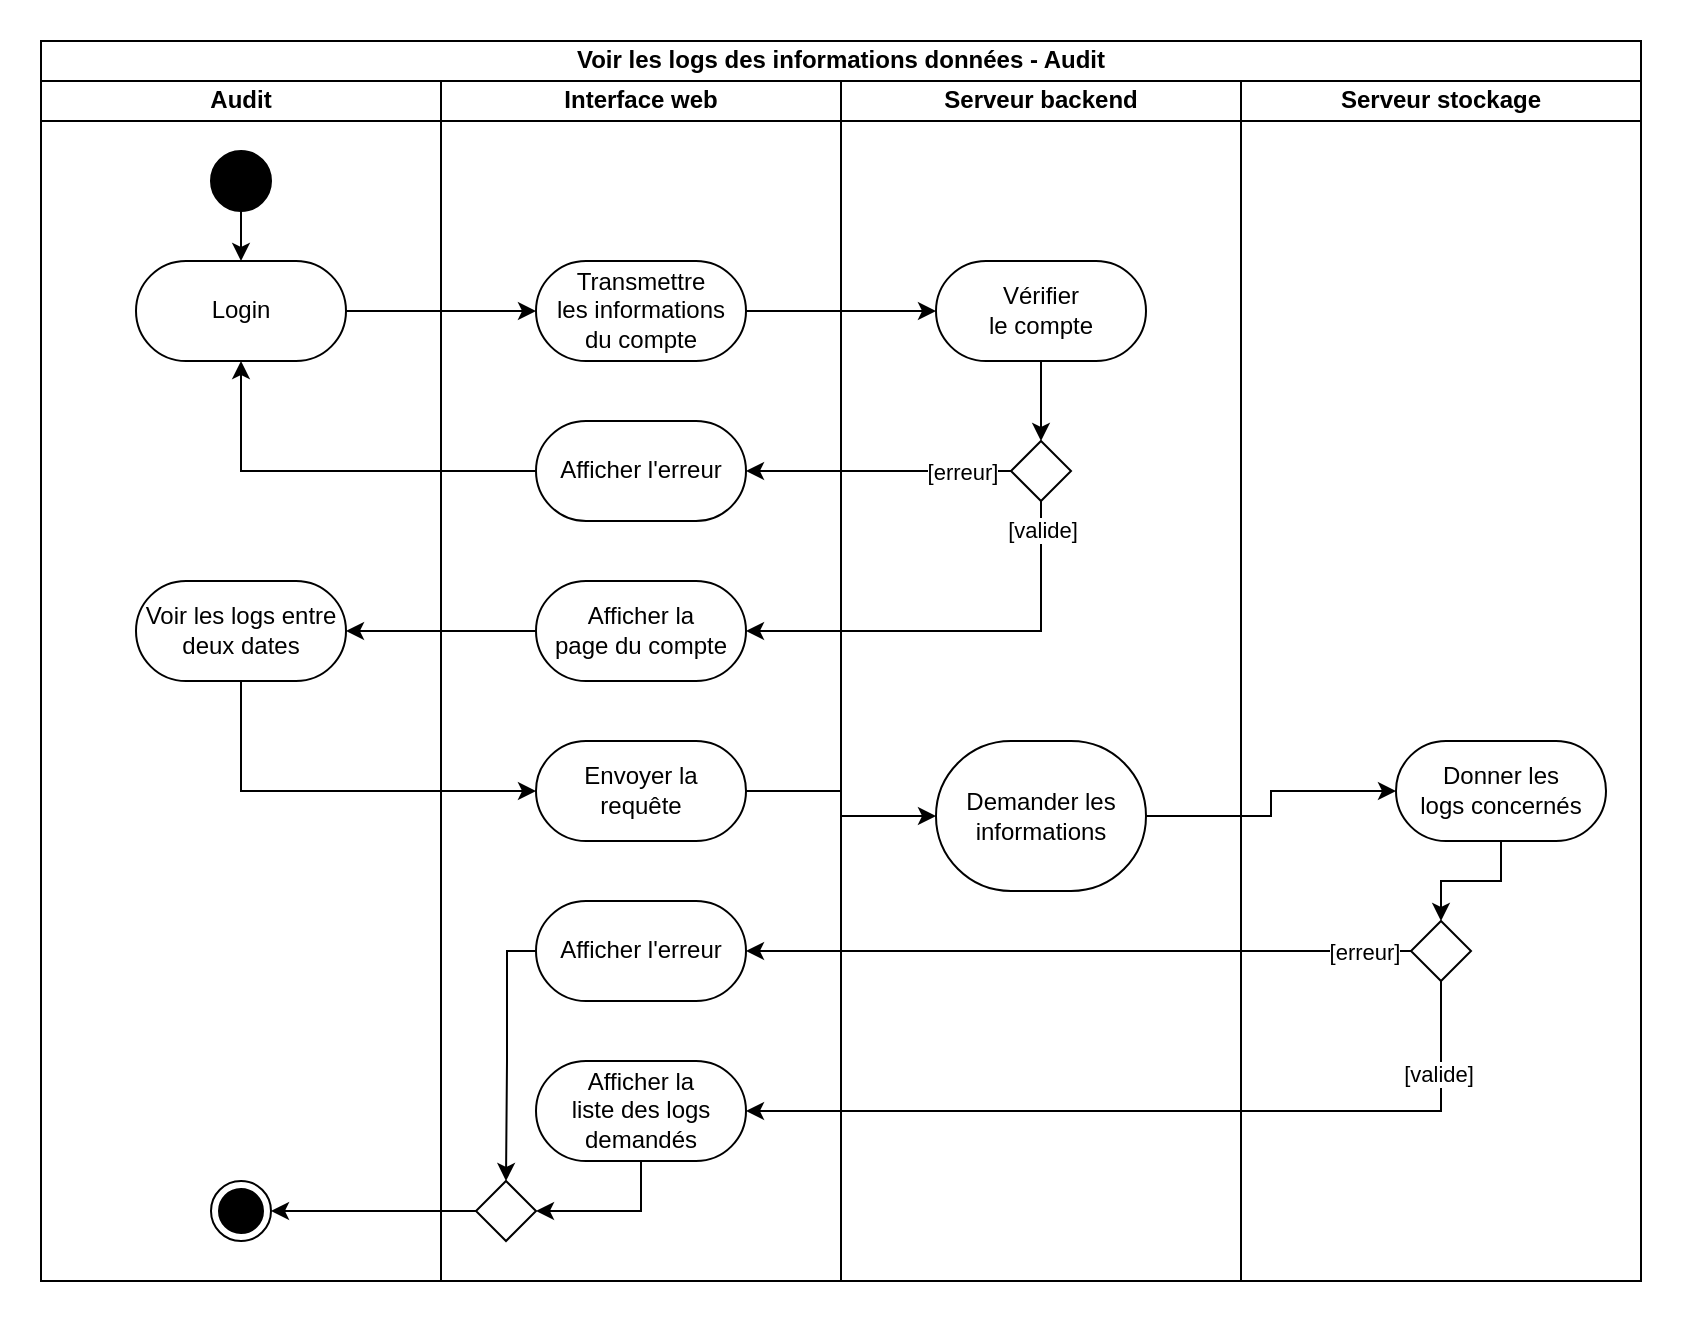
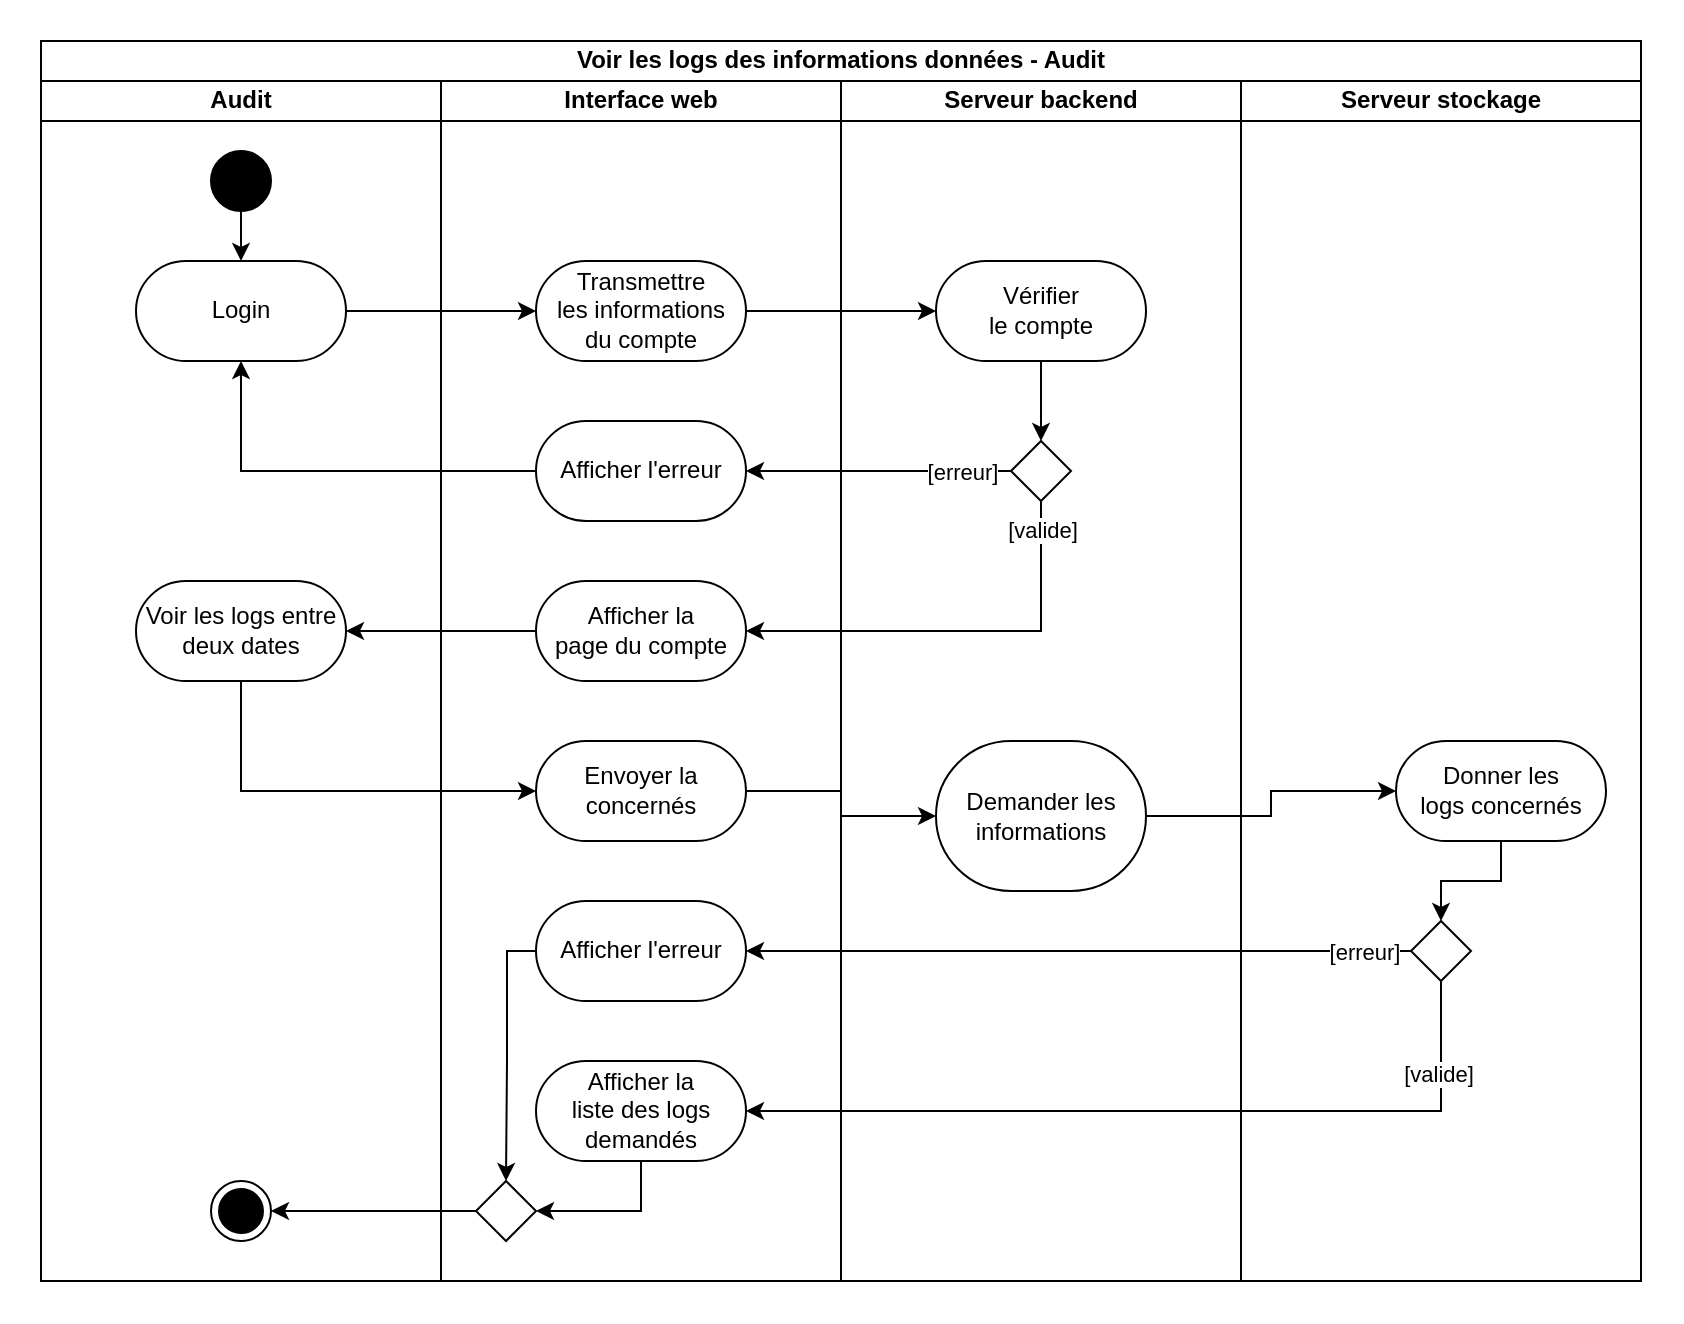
node "Envoyer la requête": label "Envoyer la requête" -> "Envoyer la concernés"
